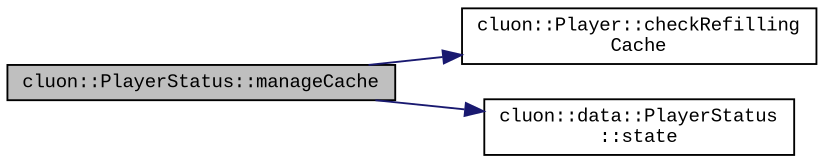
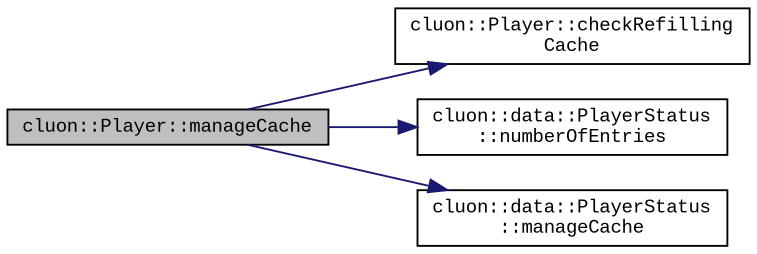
node "cluon::PlayerStatus::manageCache": label "cluon::PlayerStatus::manageCache" -> "cluon::Player::manageCache"
node "cluon::data::PlayerStatus ::numberOfEntries": added
node "cluon::data::PlayerStatus ::state": label "cluon::data::PlayerStatus ::state" -> "cluon::data::PlayerStatus ::manageCache"
